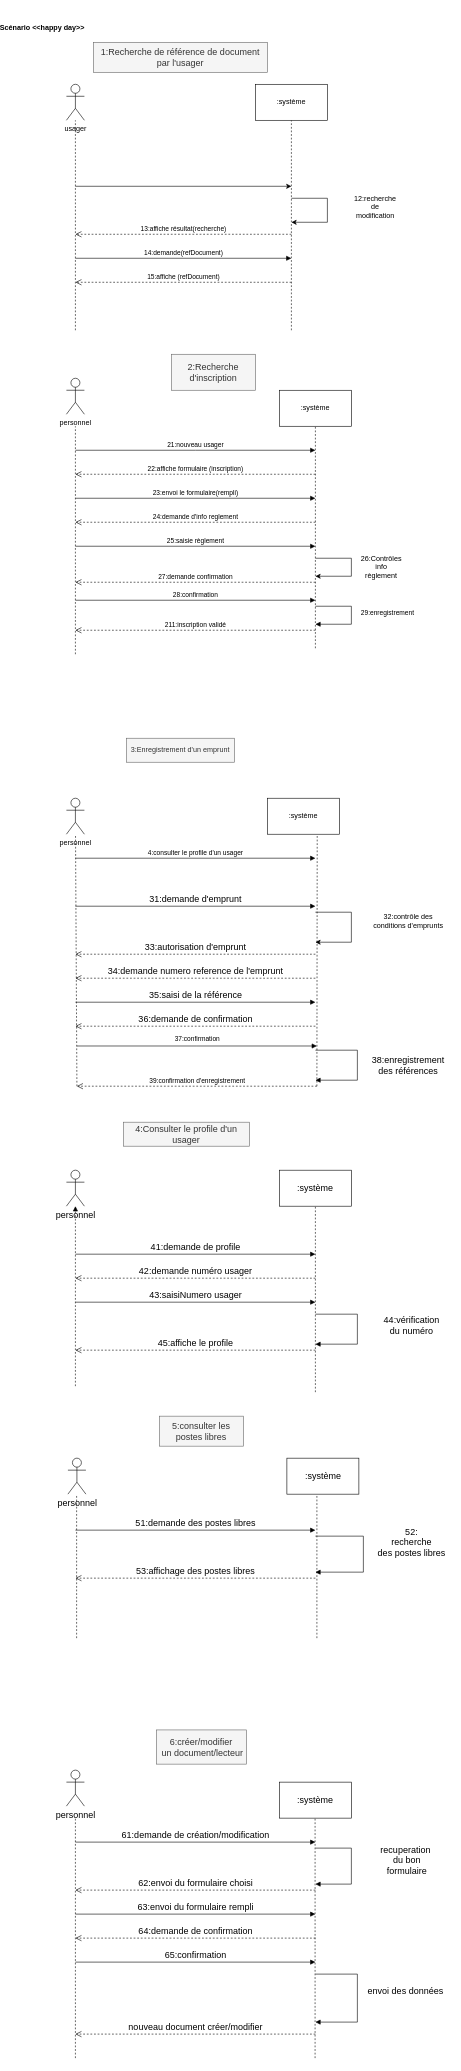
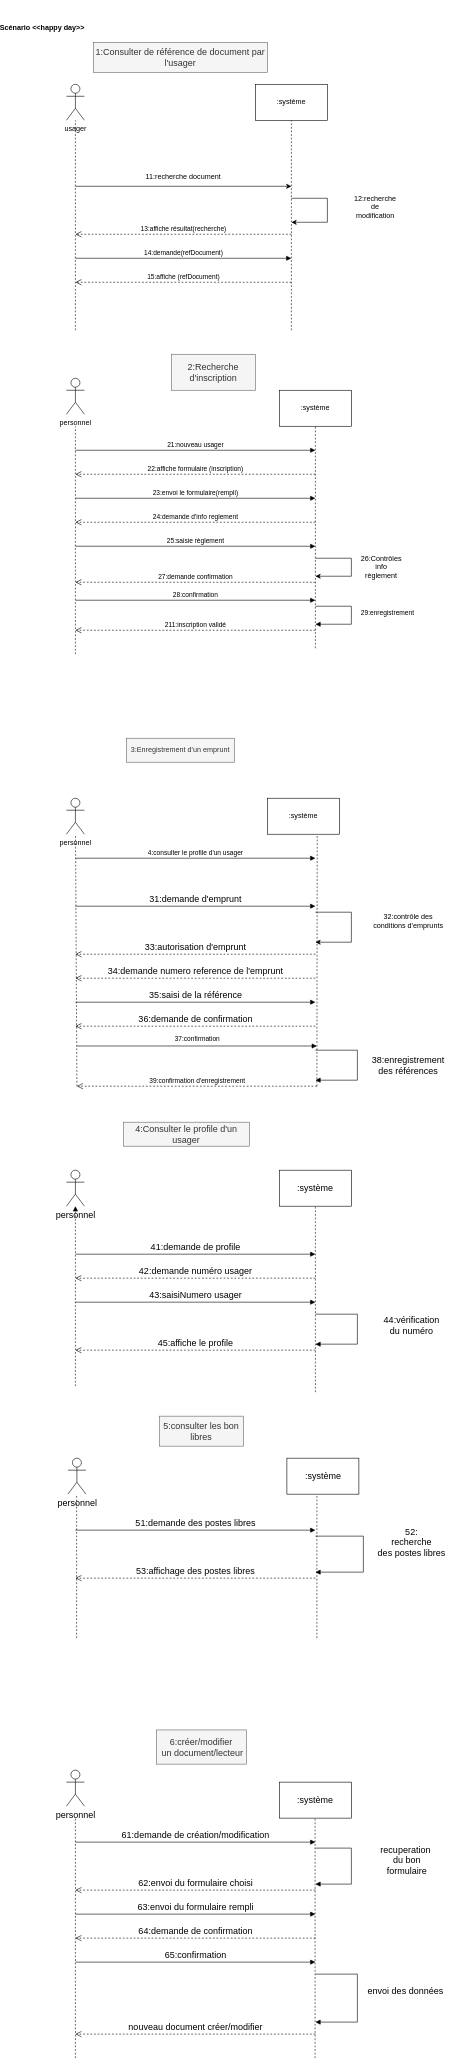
node "1:Recherche de référence de document par l'usager": label "1:Recherche de référence de document par l'usager" -> "1:Consulter de référence de document par l'usager"
node "11:recherche document": added
node "5:consulter les postes libres": label "5:consulter les postes libres" -> "5:consulter les bon libres"
